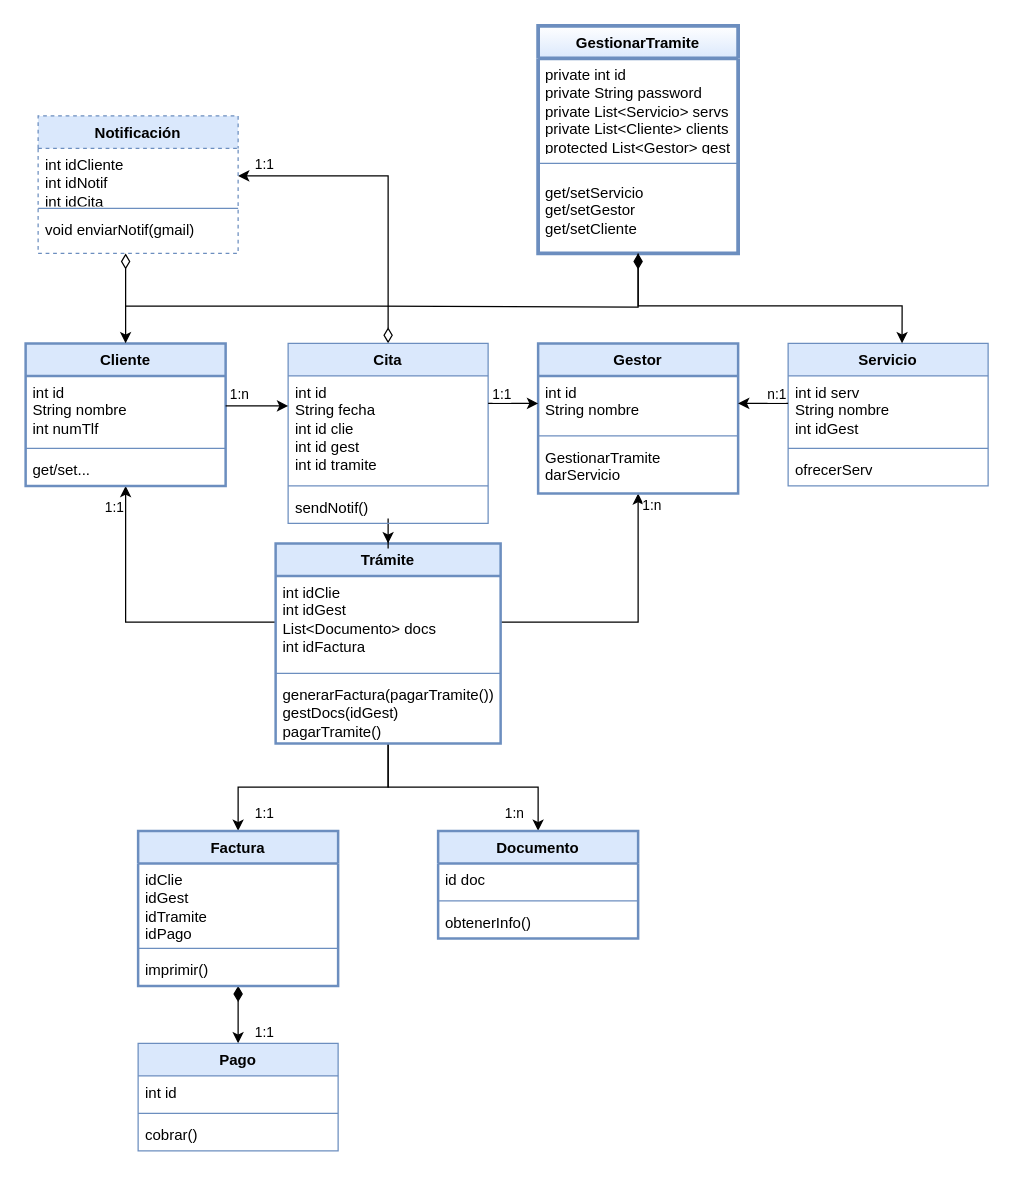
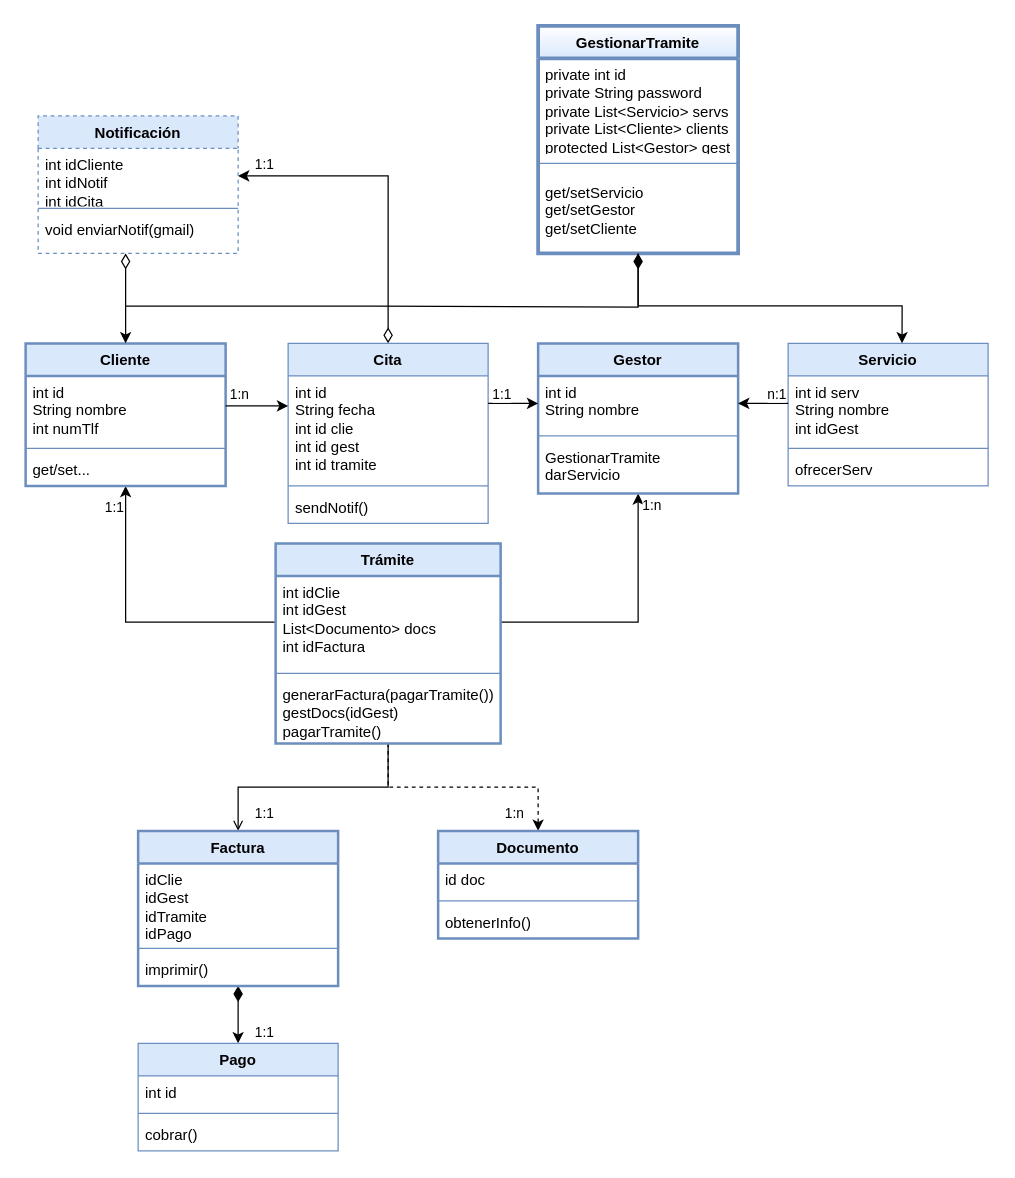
edge "Cita" -> "Trámite": removed
edge "Trámite" -> "Documento": style solid -> dashed
edge "Trámite" -> "Factura": arrowhead classic -> open
